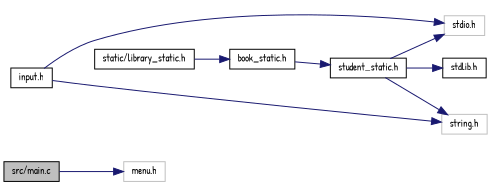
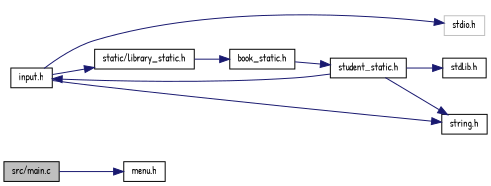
edge "student_static.h" -> "stdio.h": now "student_static.h" -> "input.h"
edge "input.h" -> "static/library_static.h": added
node "string.h": color grey75 -> black
node "menu.h": color grey75 -> black
